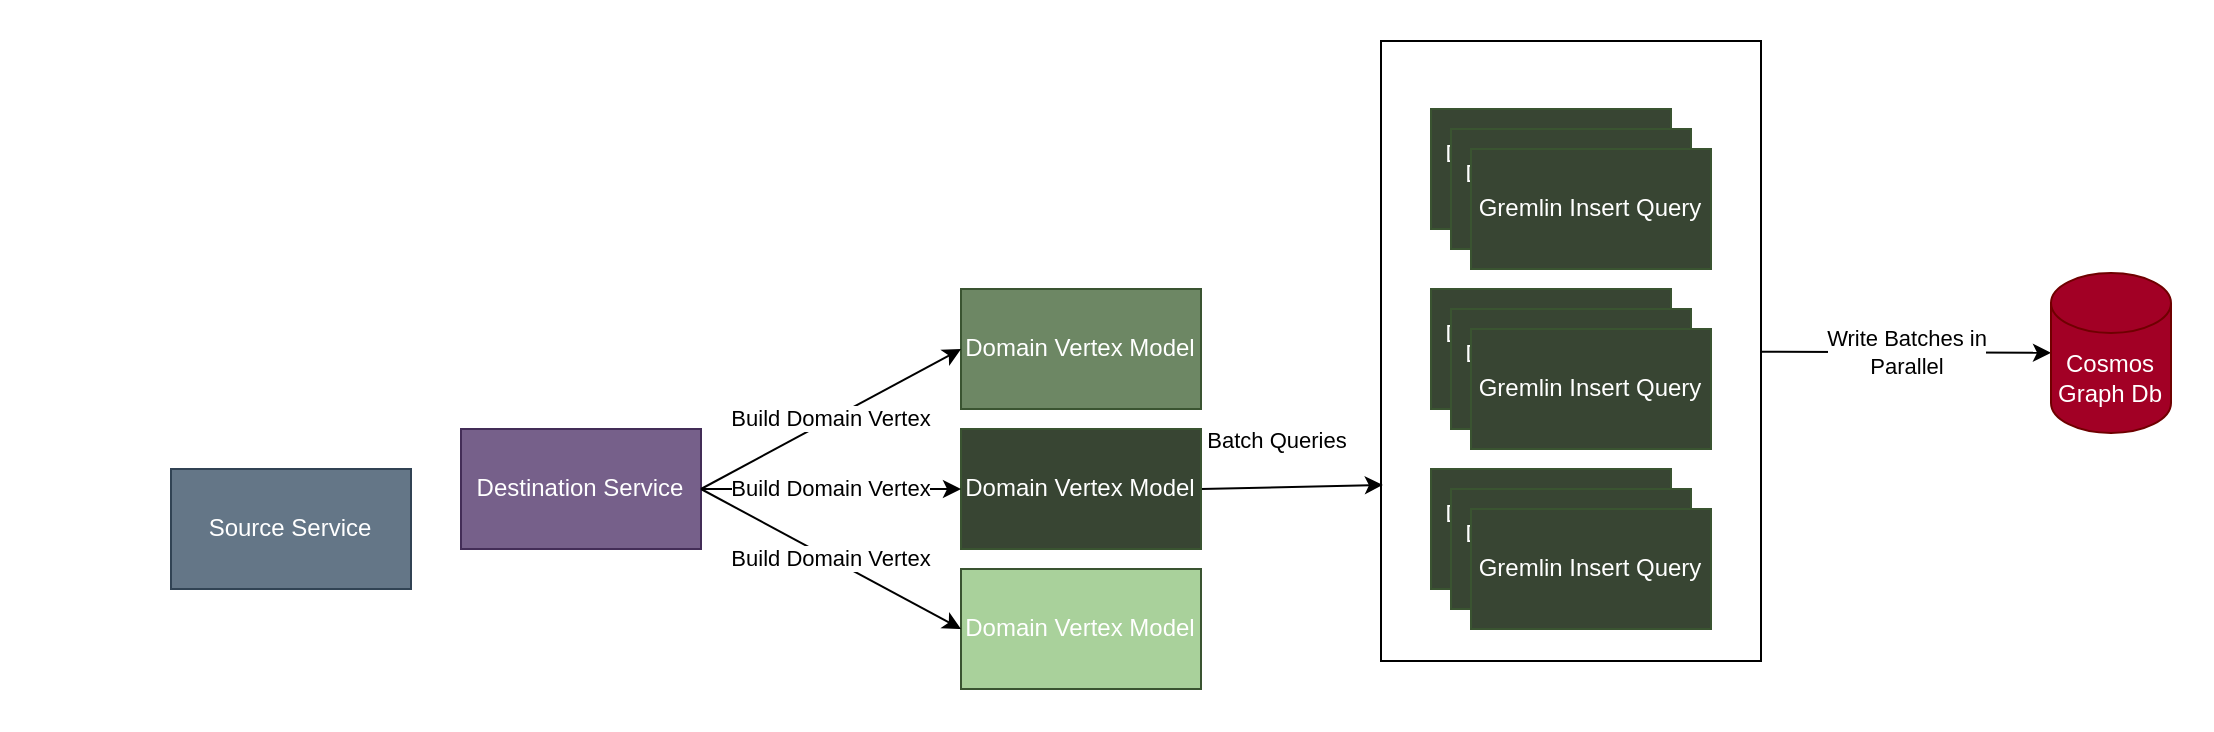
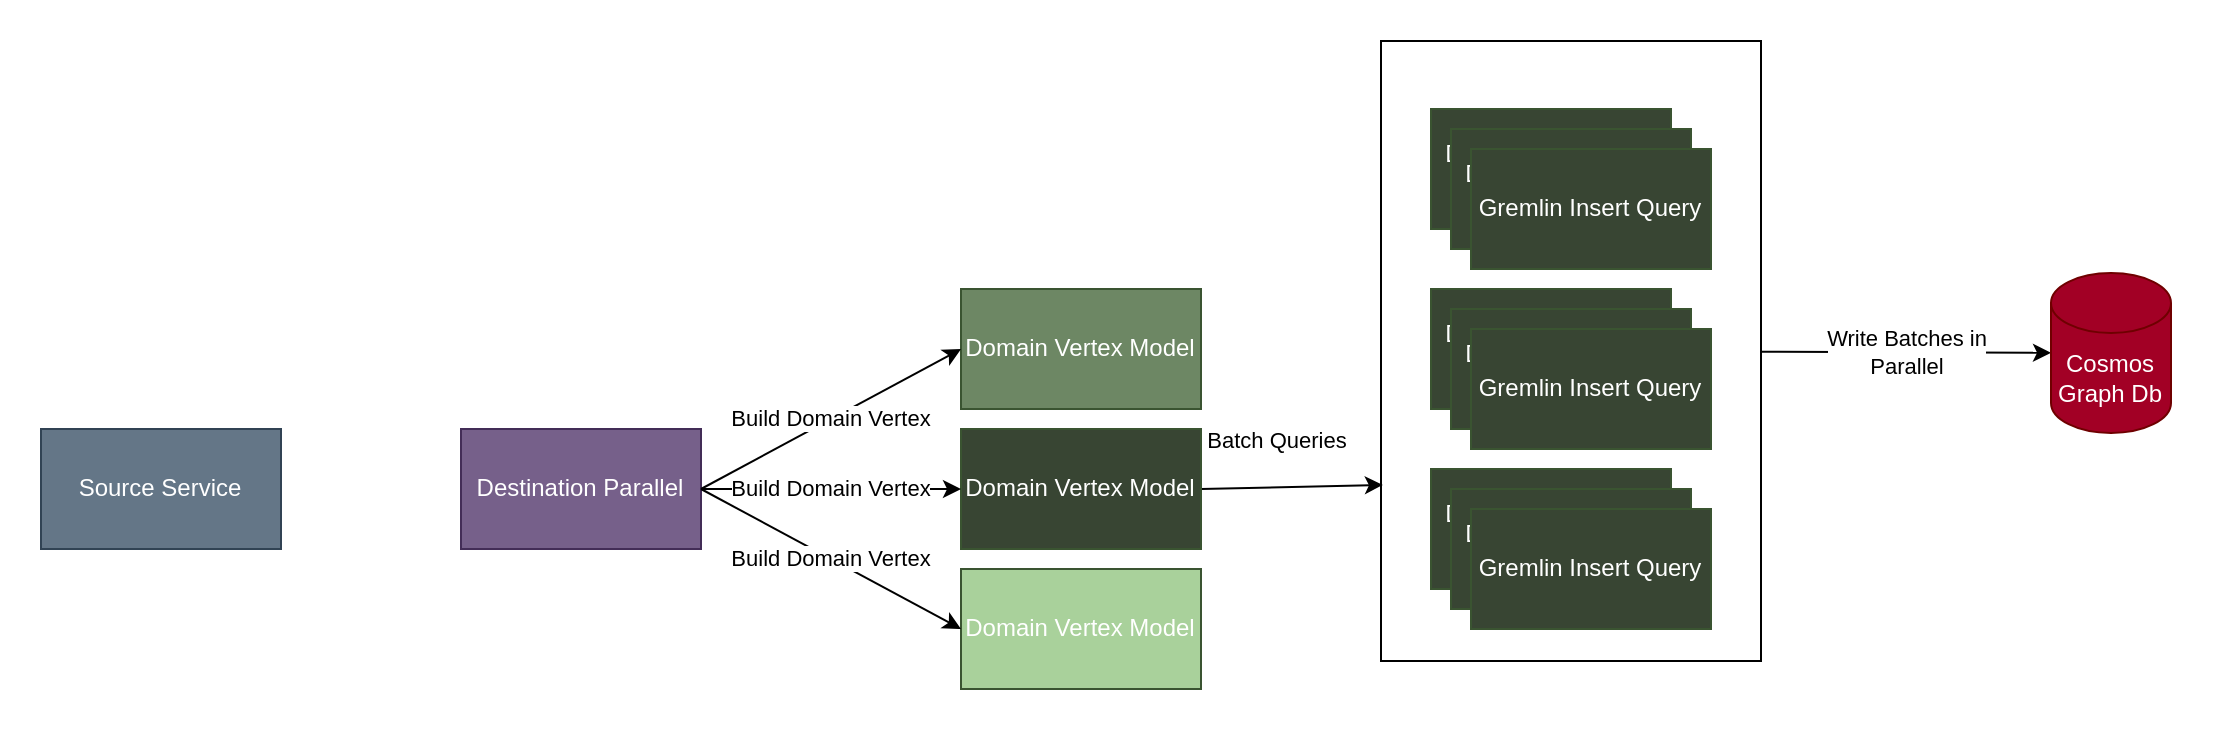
node "Destination Service": label "Destination Service" -> "Destination Parallel"
node "Source Service": moved (291, 529) -> (161, 489)
